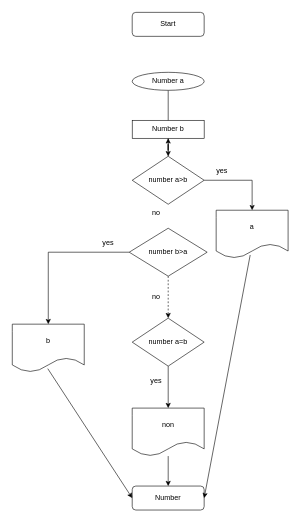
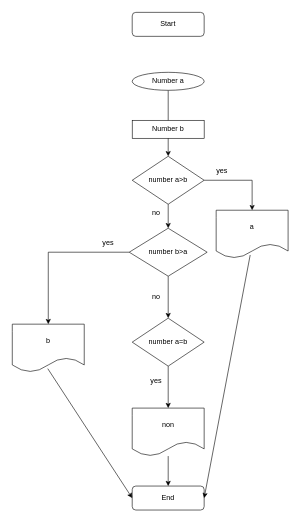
edge "number a>b" -> "Number b": now "number a>b" -> "number b>a"
edge "number b>a" -> "number a=b": style dashed -> solid
node "Number": label "Number" -> "End"
